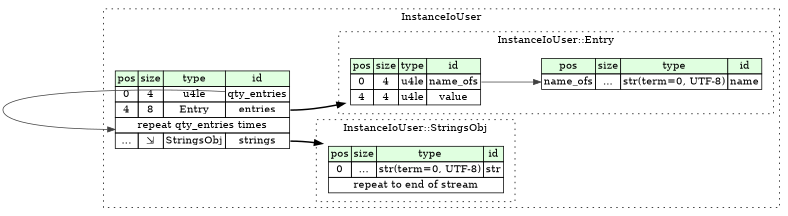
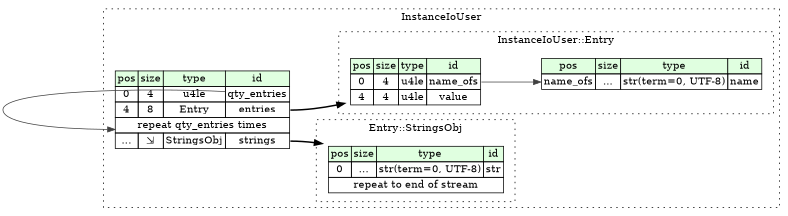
cluster "InstanceIoUser::StringsObj": label "InstanceIoUser::StringsObj" -> "Entry::StringsObj"
